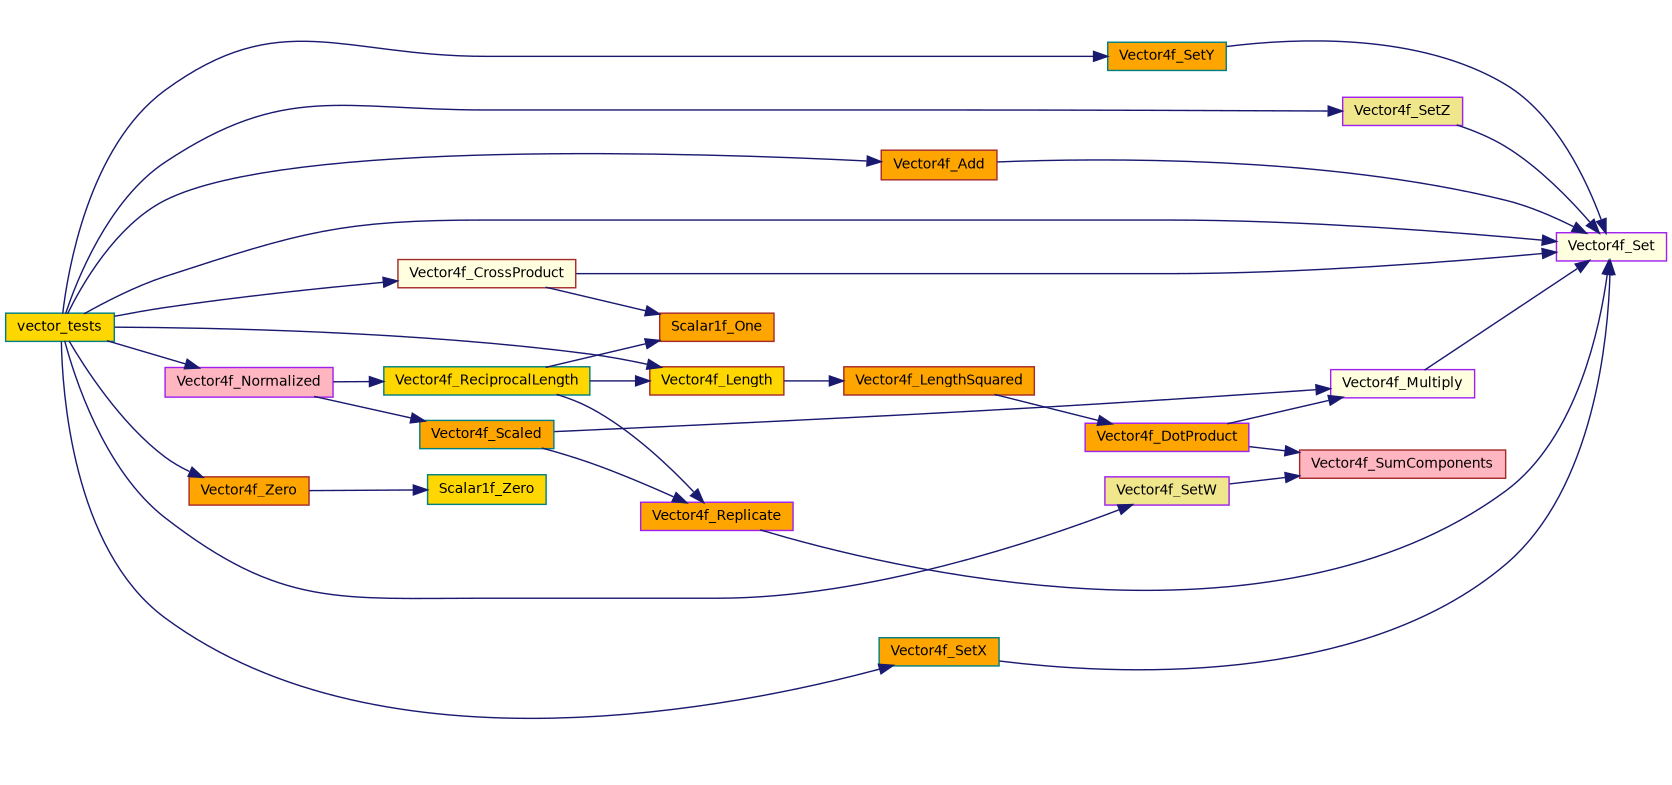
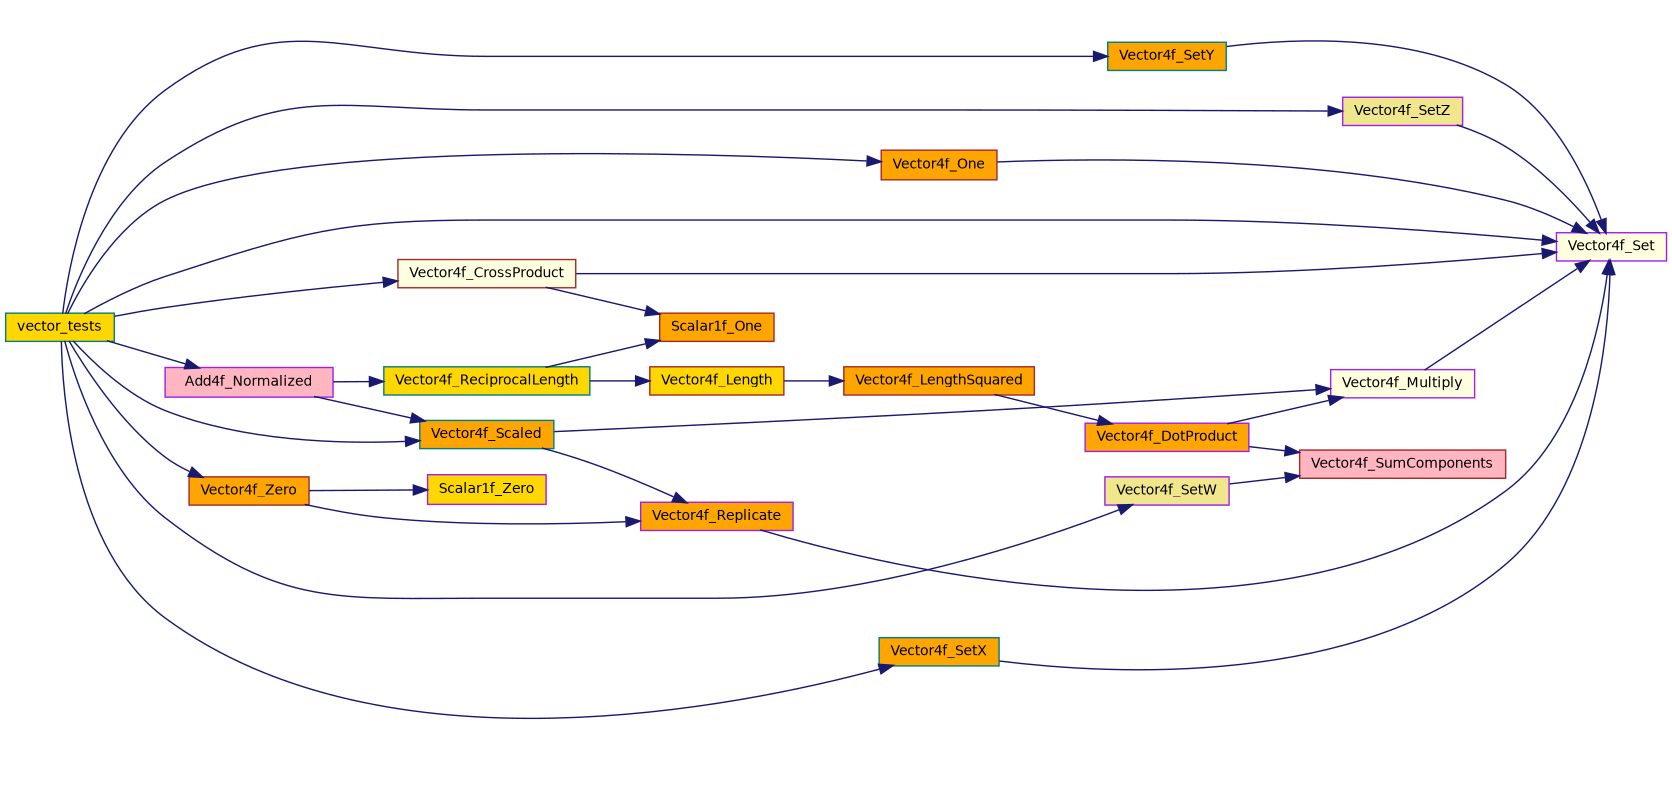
node "Vector4f_Add": label "Vector4f_Add" -> "Vector4f_One"
edge "vector_tests" -> "Vector4f_Length": now "vector_tests" -> "Vector4f_Scaled"
node "Vector4f_Normalized": label "Vector4f_Normalized" -> "Add4f_Normalized"
edge "Vector4f_ReciprocalLength" -> "Vector4f_Replicate": now "Vector4f_Zero" -> "Vector4f_Replicate"
node "Scalar1f_Zero": color teal -> purple
